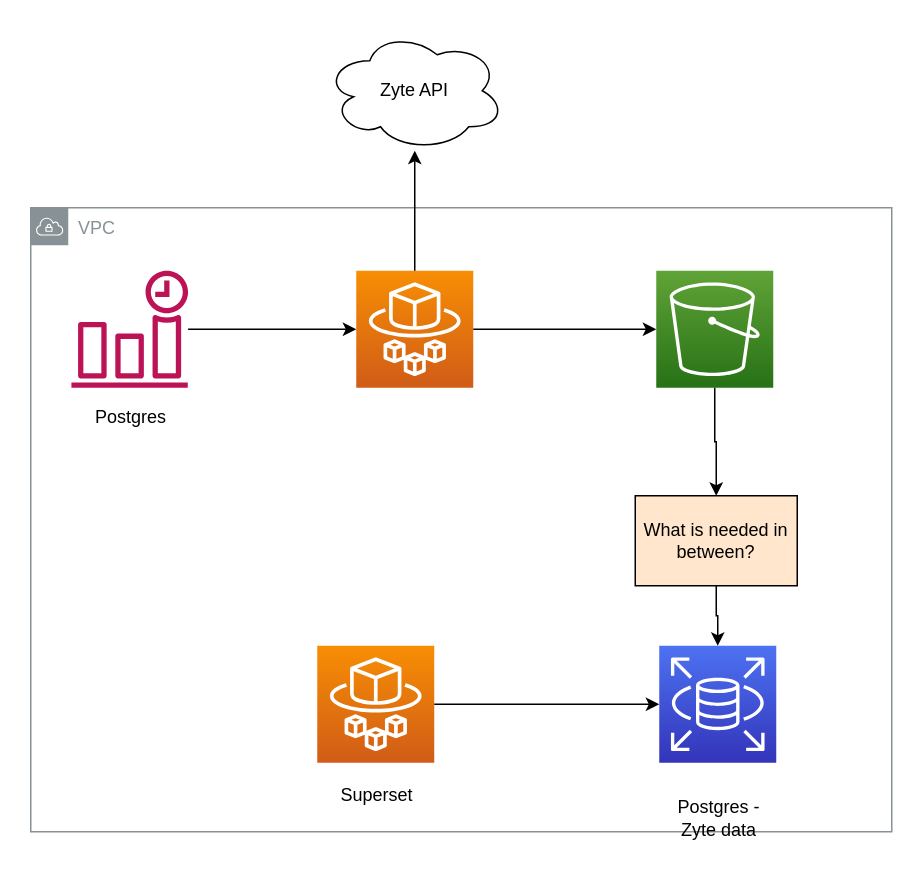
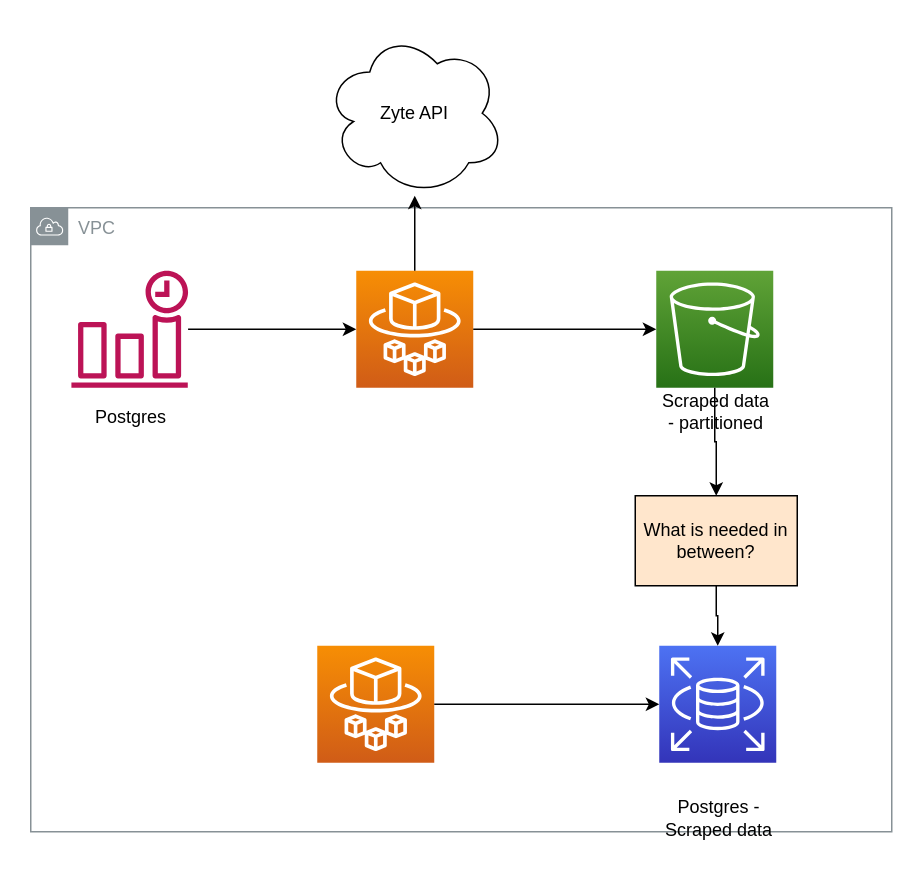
node "Zyte API": size 180x120 -> 180x165
node "Scraped data - partitioned": added
node "Superset": removed
node "Postgres - Zyte data": label "Postgres - Zyte data" -> "Postgres - Scraped data"
